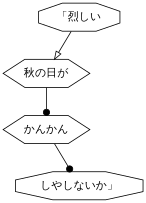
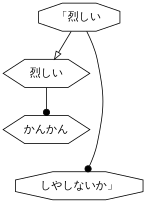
node "秋の日が": label "秋の日が" -> "烈しい"
edge "かんかん" -> "しやしないか」": now "「烈しい" -> "しやしないか」"
